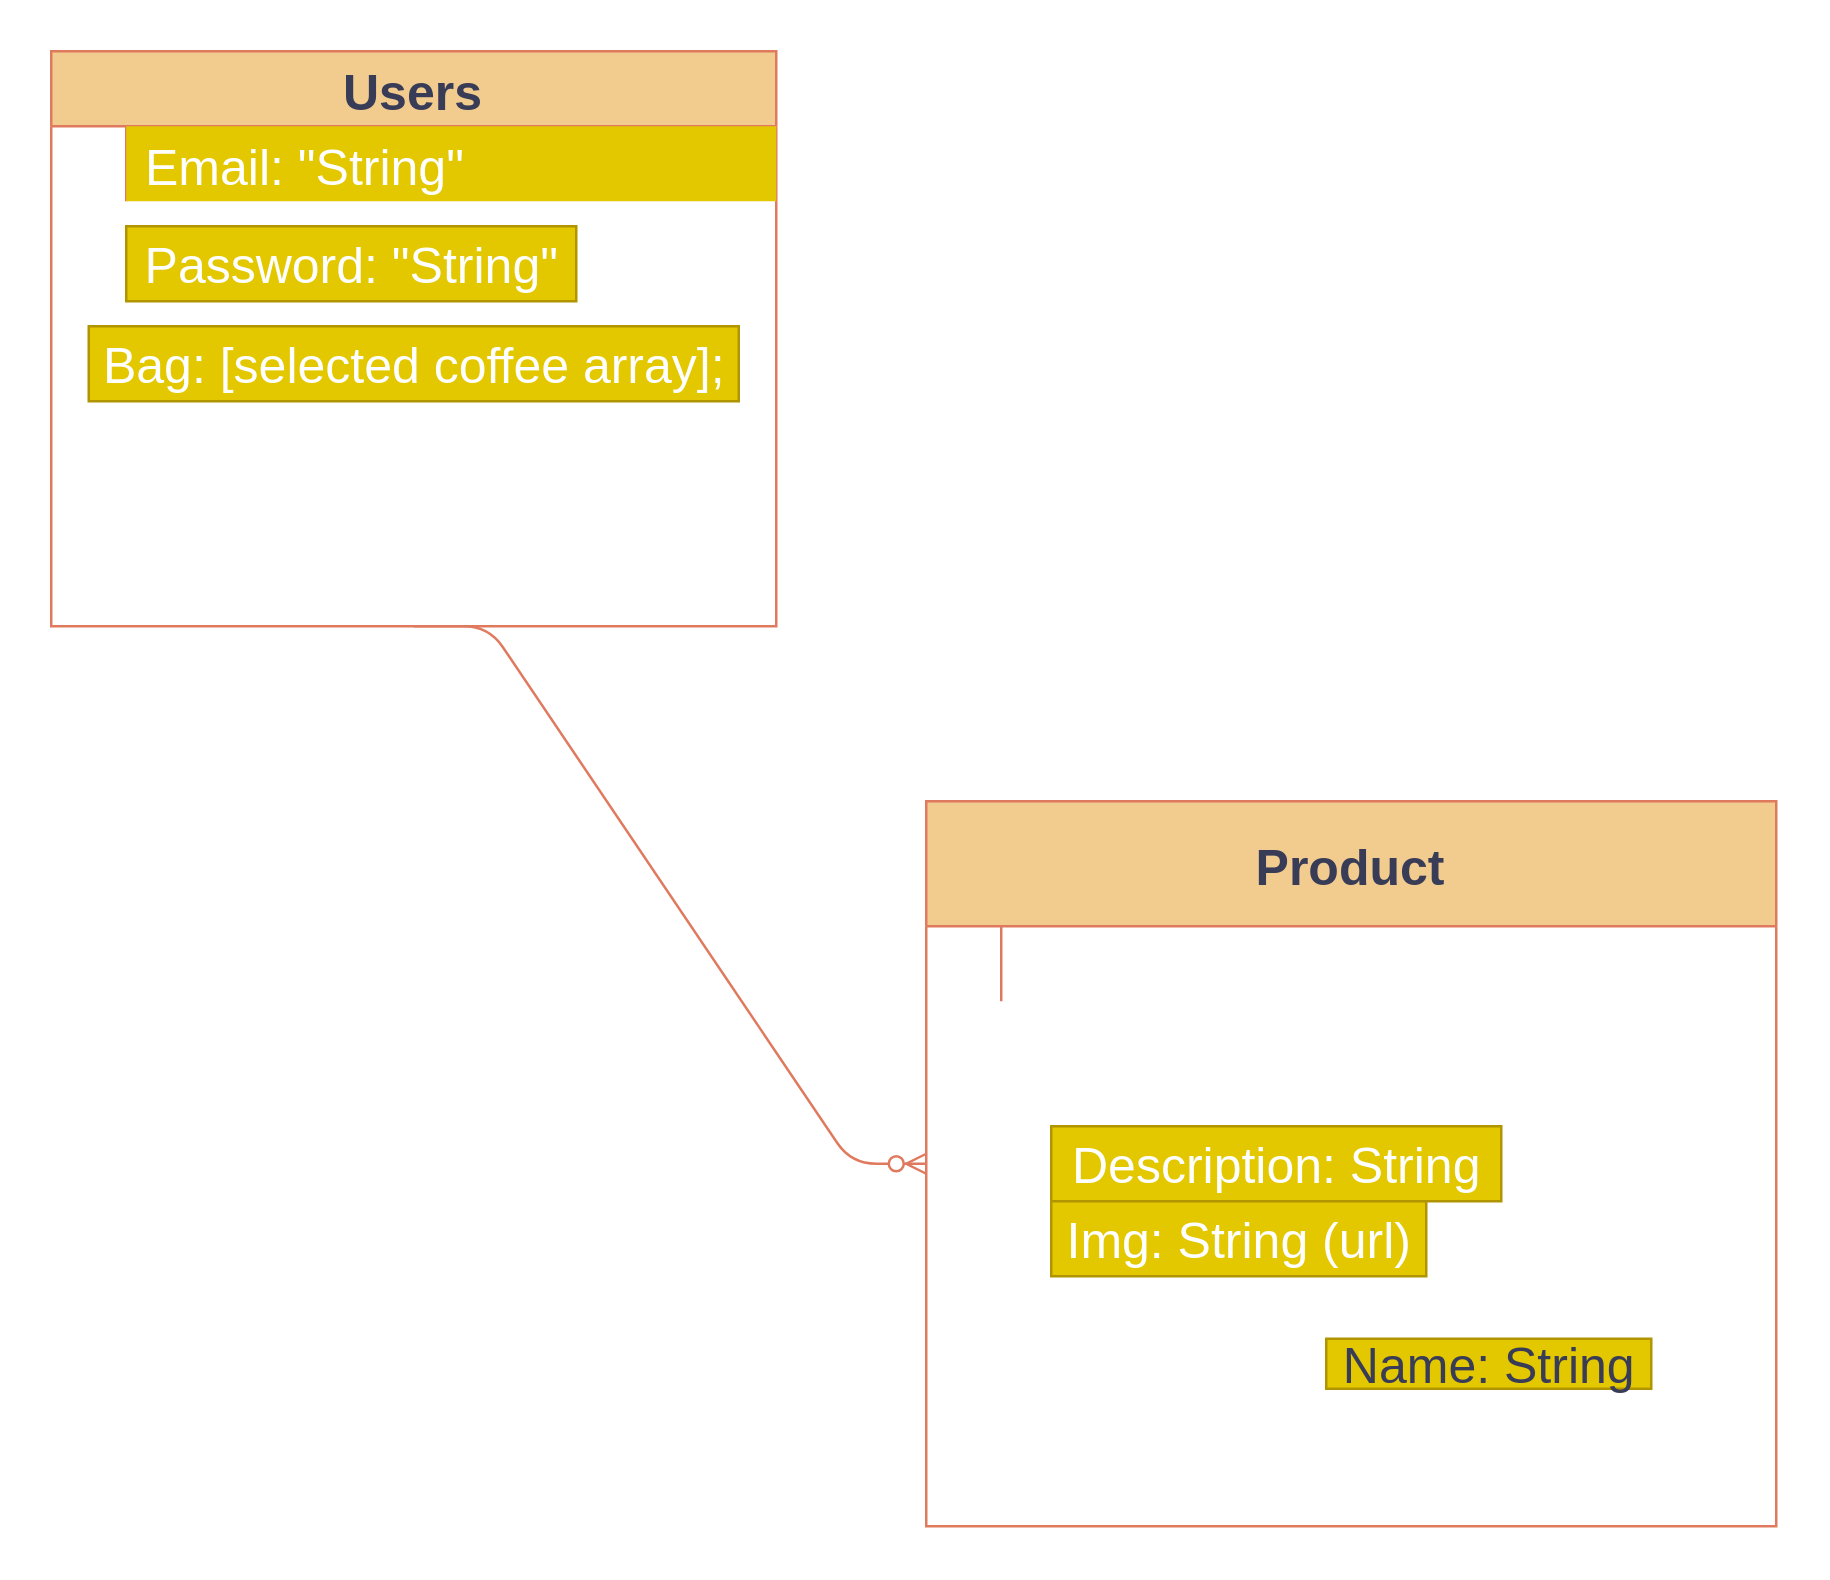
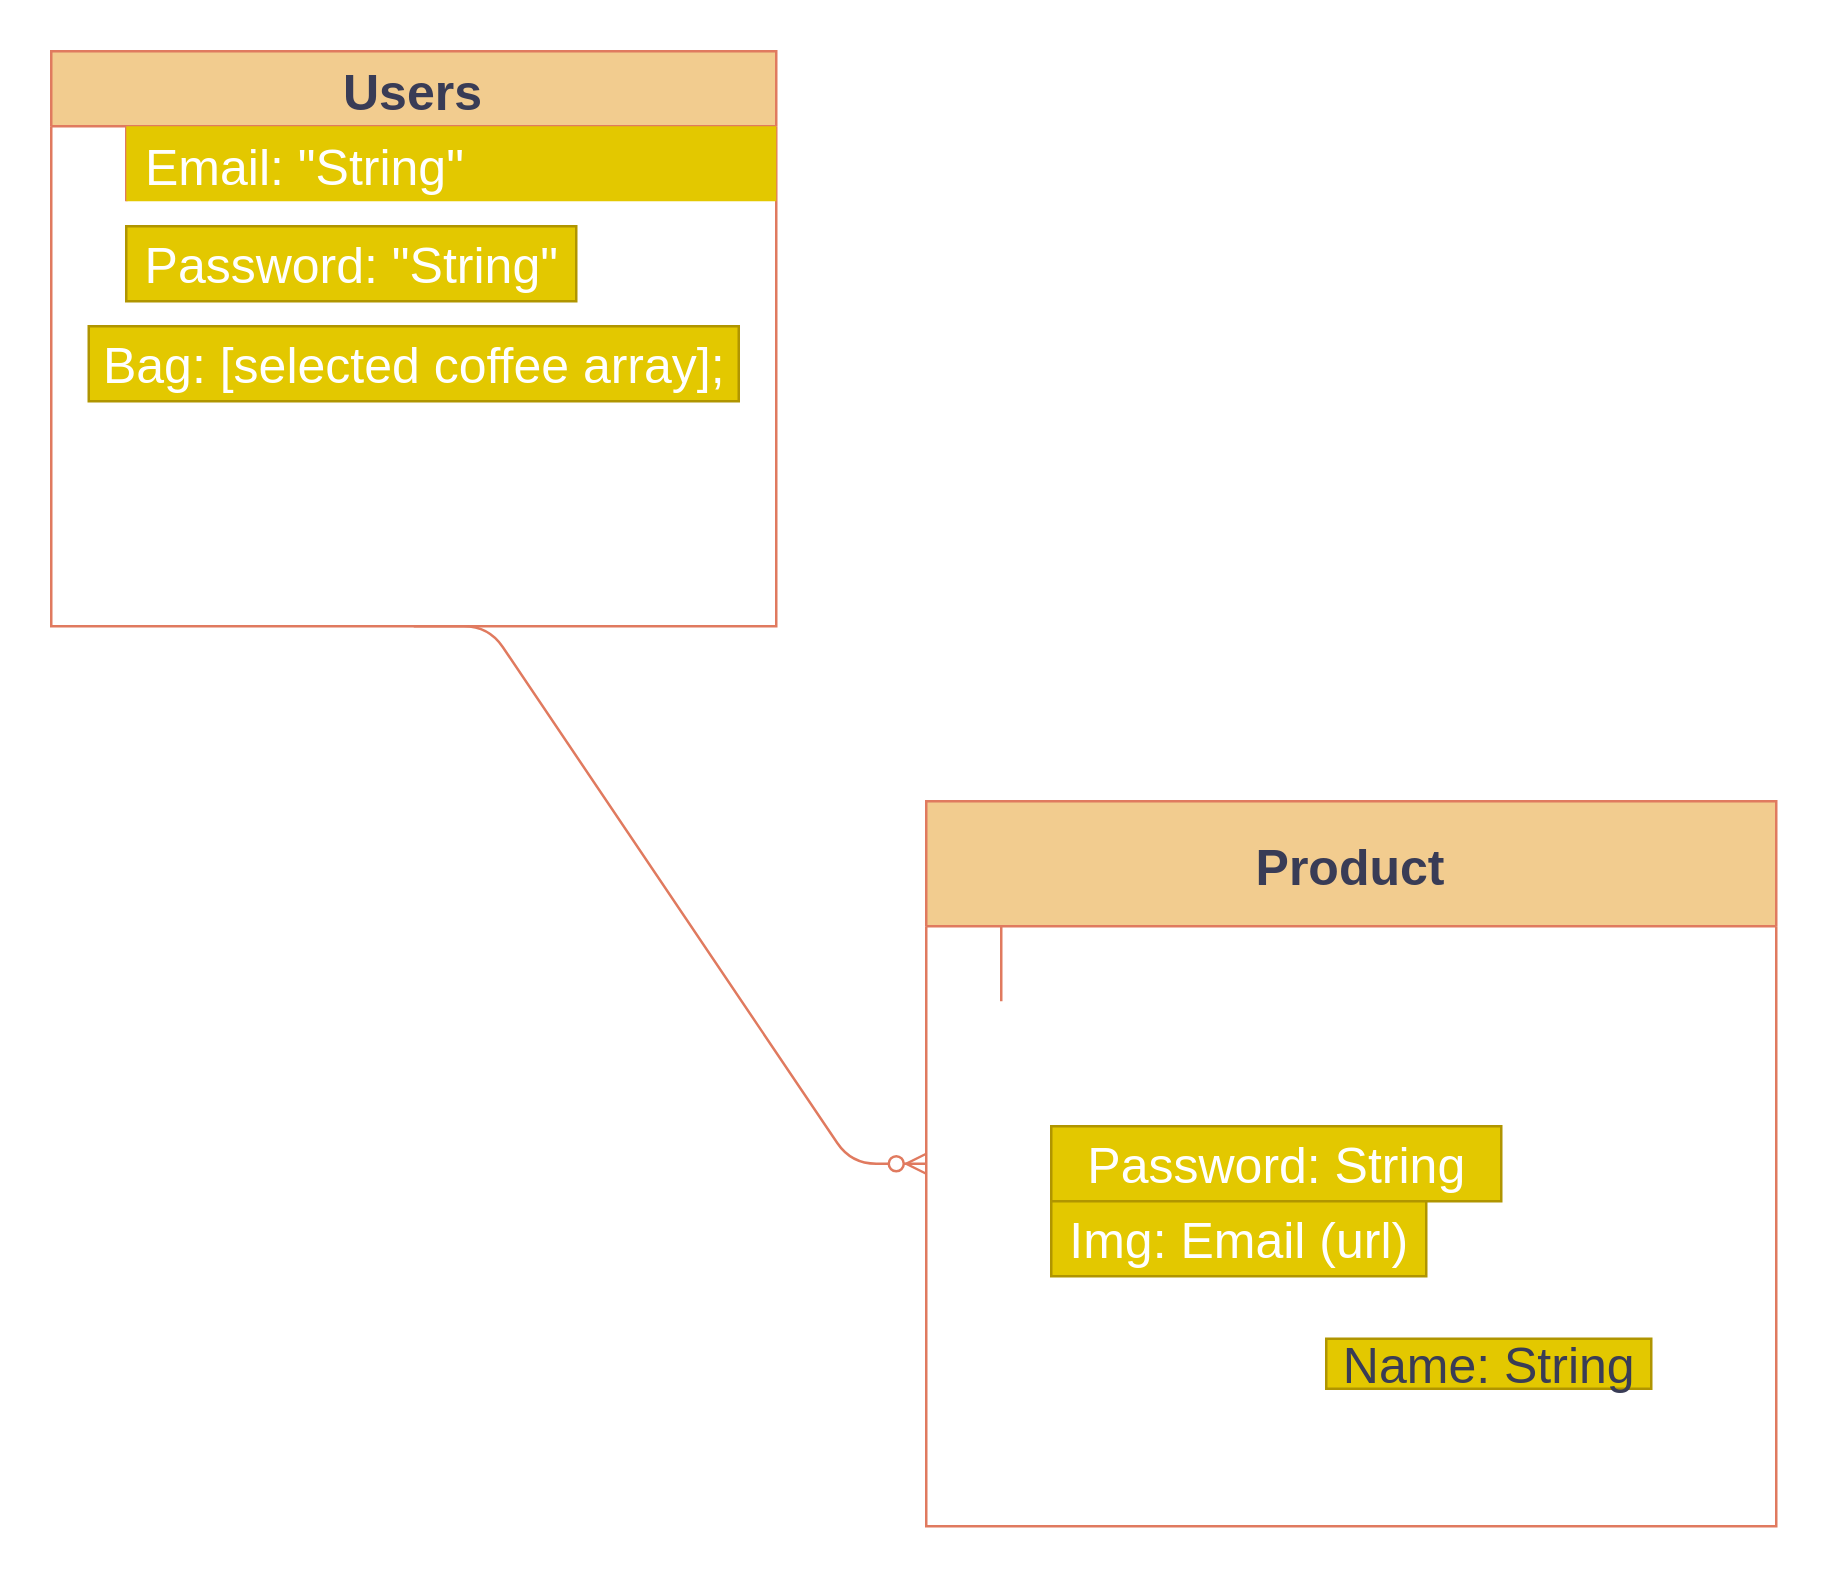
node "Description: String": label "Description: String" -> "Password: String"
node "Img: String (url)": label "Img: String (url)" -> "Img: Email (url)"
